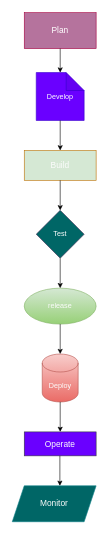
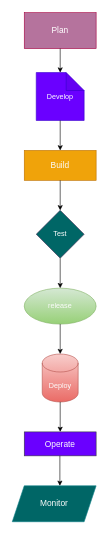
node "Build": fillcolor #d5e8d4 -> #f0a30a
